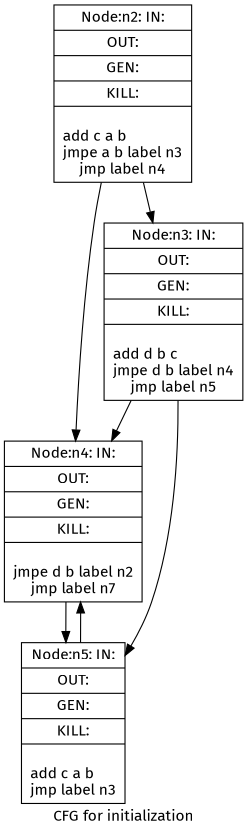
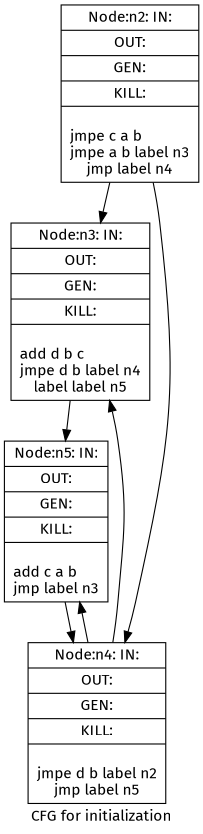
node "Node:n2: IN:": text "add c a b" -> "jmpe c a b"
node "Node:n3: IN:": text "jmp label n5" -> "label label n5"
edge "Node:n3: IN:" -> "Node:n4: IN:": reversed
node "Node:n4: IN:": text "jmp label n7" -> "jmp label n5"
